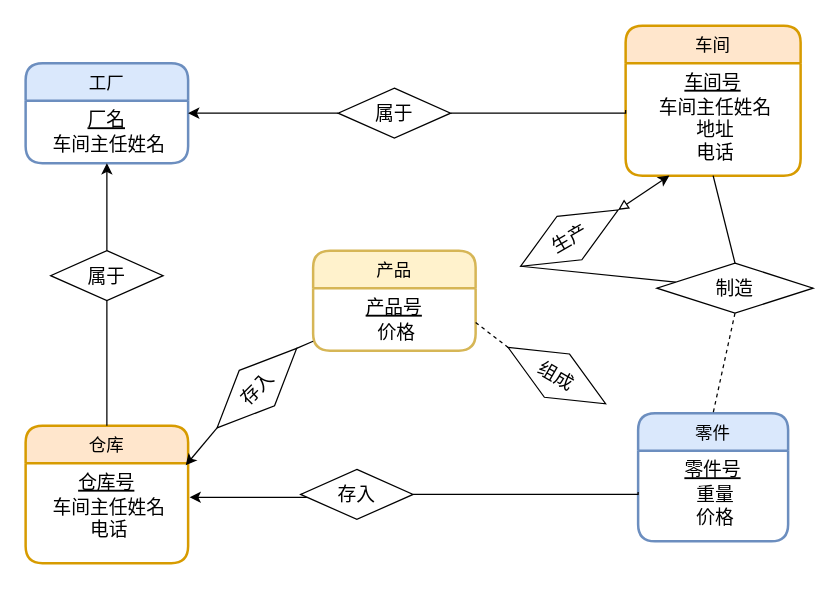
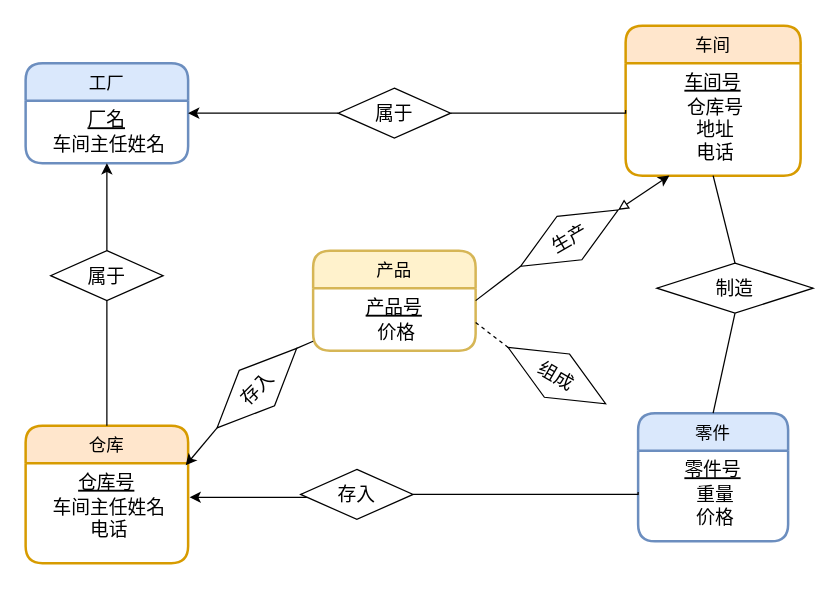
node "车间主任姓名 地址 电话": label "车间主任姓名 地址 电话" -> "仓库号 地址 电话"
edge "生产" -- "制造": now "生产" -- "产品号"
edge "制造" -- "零件": style dashed -> solid
